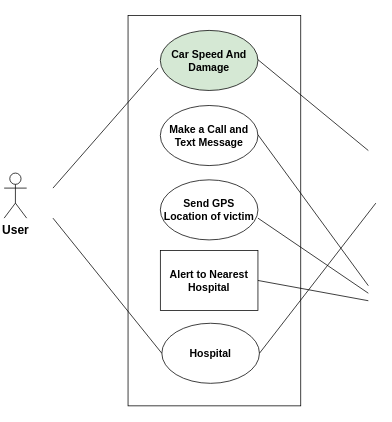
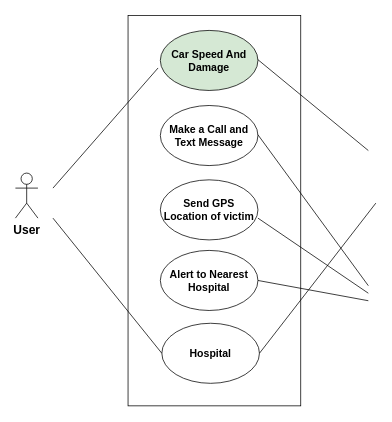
node "User": moved (15, 195) -> (27, 195)
node "Alert to Nearest Hospital": shape rectangle -> ellipse
